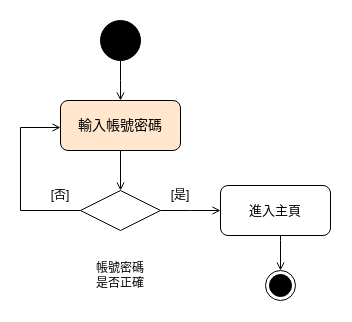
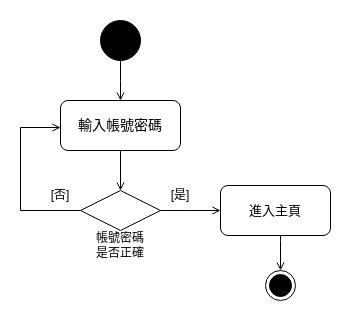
node "輸入帳號密碼": fillcolor #ffe6cc -> #ffffff
node "帳號密碼是否正確": moved (121, 276) -> (121, 246)
